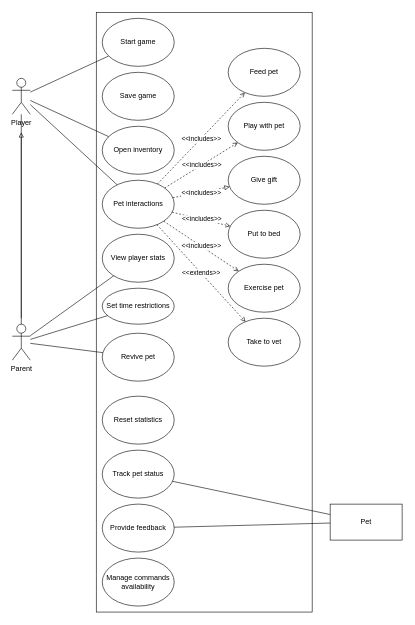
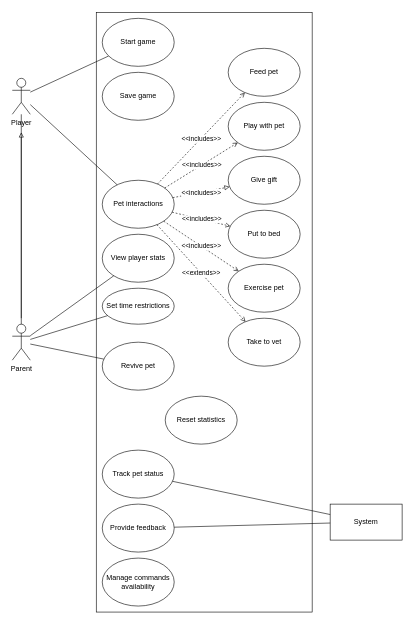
edge "Player" -- "Open inventory": removed
node "Open inventory": removed
node "Revive pet": moved (138, 357) -> (138, 366)
node "Reset statistics": moved (138, 420) -> (201, 420)
node "Pet": label "Pet" -> "System"
